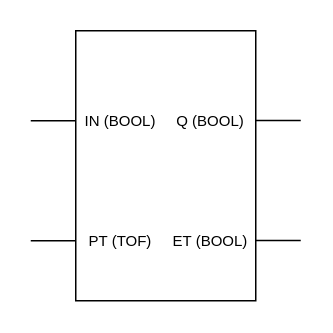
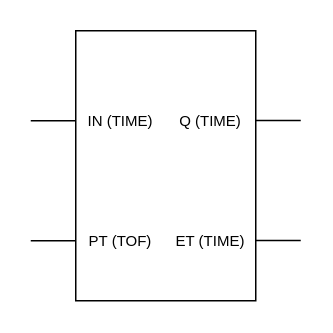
node "IN (BOOL)": label "IN (BOOL)" -> "IN (TIME)"
node "Q (BOOL)": label "Q (BOOL)" -> "Q (TIME)"
node "ET (BOOL)": label "ET (BOOL)" -> "ET (TIME)"
